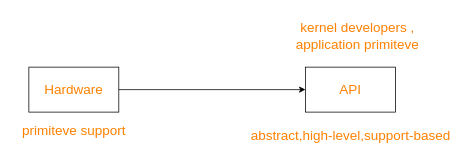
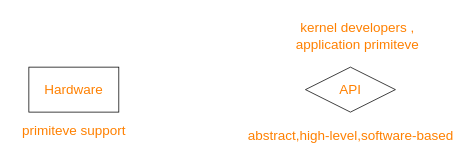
edge "Hardware" -> "API": removed
node "API": shape rectangle -> diamond
node "abstract,high-level,support-based": label "abstract,high-level,support-based" -> "abstract,high-level,software-based"
